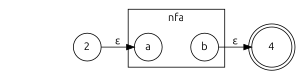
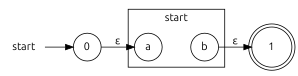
cluster "nfa": label "nfa" -> "start"
node "start": added
node "2": label "2" -> "0"
node "4": label "4" -> "1"
